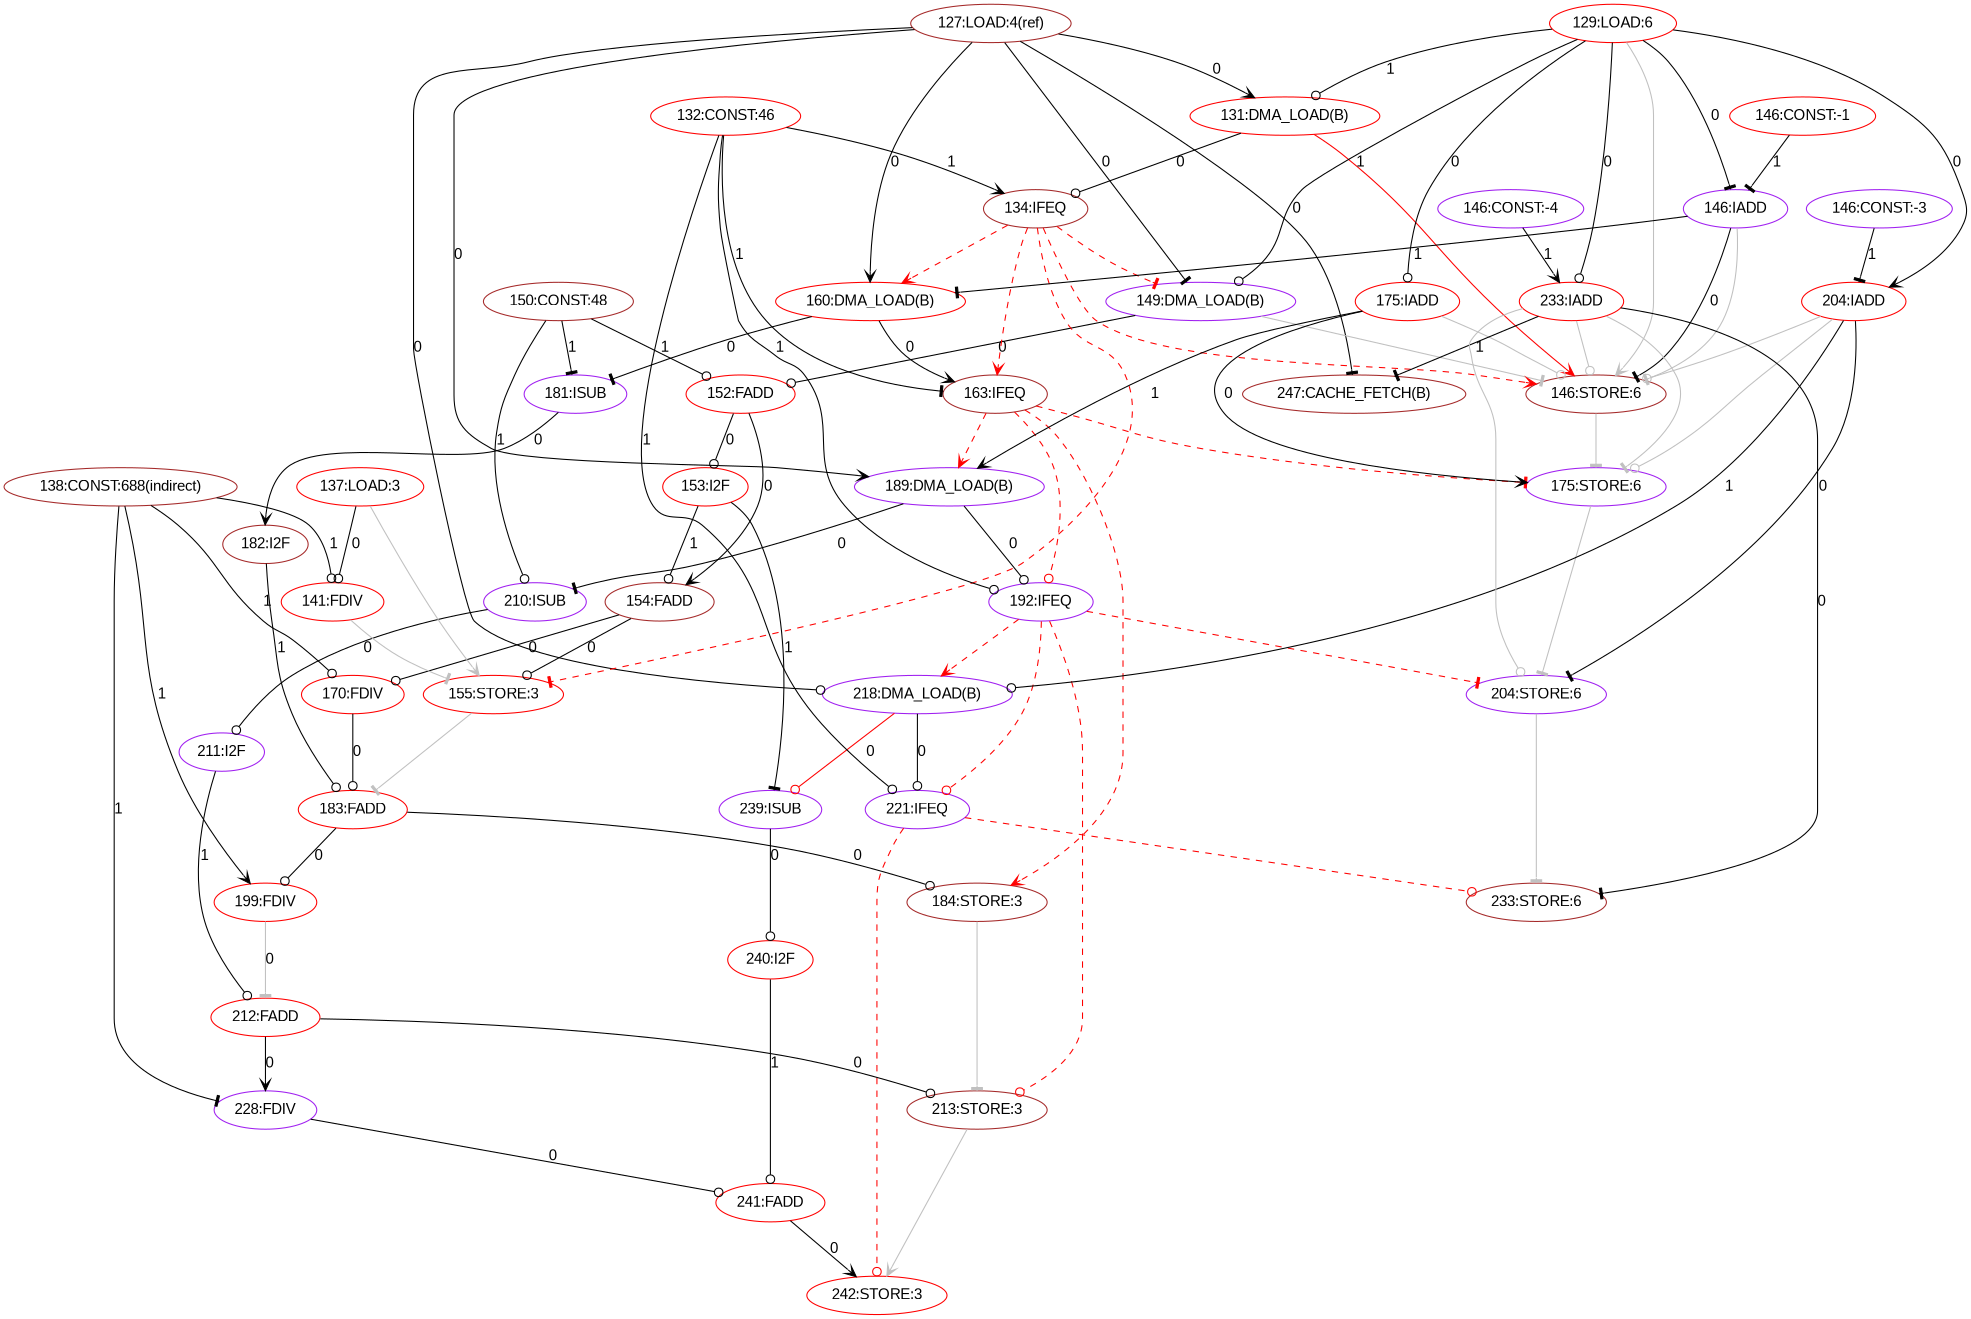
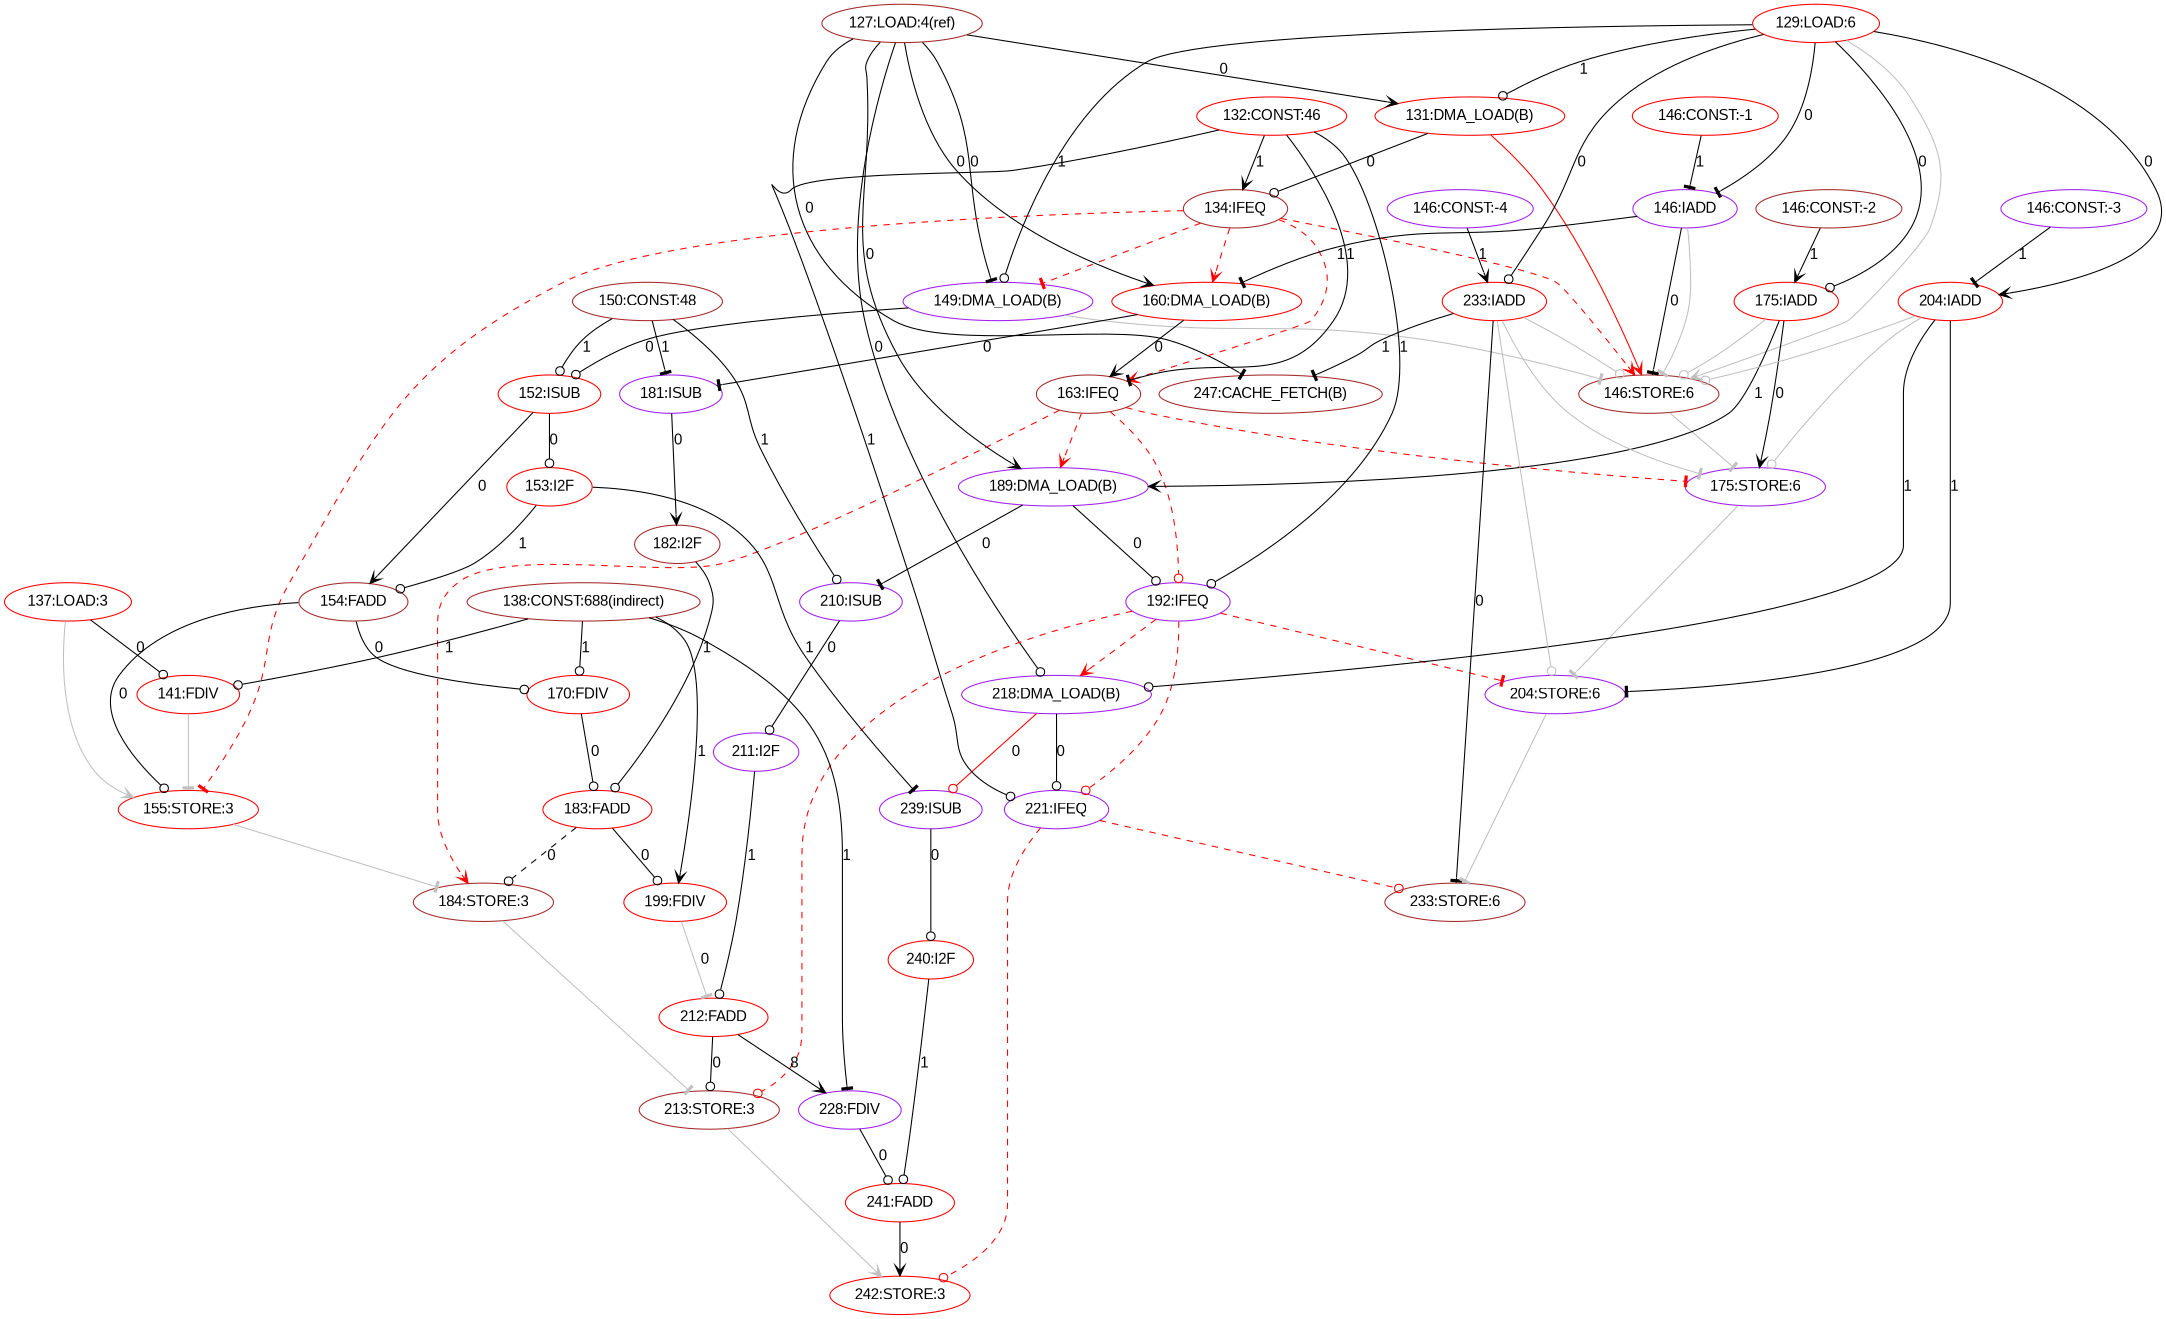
node "146:CONST:-2": added
node "152:FADD": label "152:FADD" -> "152:ISUB"
edge "204:IADD" -> "204:STORE:6": label "0" -> "1"
edge "155:STORE:3" -> "183:FADD": now "155:STORE:3" -> "184:STORE:3"
edge "183:FADD" -> "184:STORE:3": style solid -> dashed
edge "212:FADD" -> "228:FDIV": label "0" -> "8"
